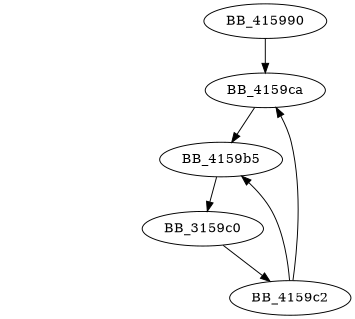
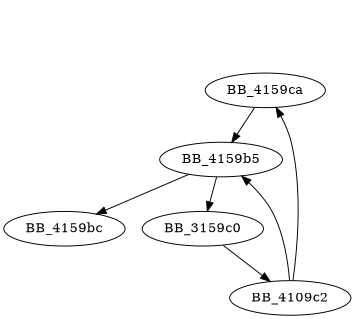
node "BB_415990": removed
node "BB_4159bc": added
node "BB_4159c2": label "BB_4159c2" -> "BB_4109c2"
